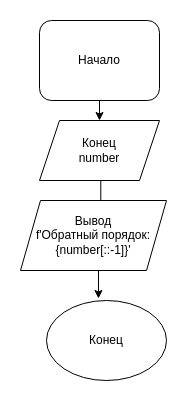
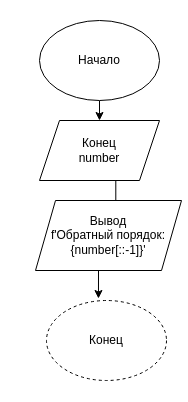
node "Начало": shape rounded rectangle -> ellipse
node "Вывод f'Обратный порядок: {number[::-1]}'": moved (94, 236) -> (109, 236)
node "Конец": style solid -> dashed
